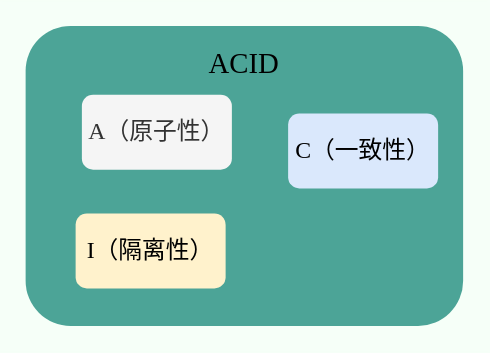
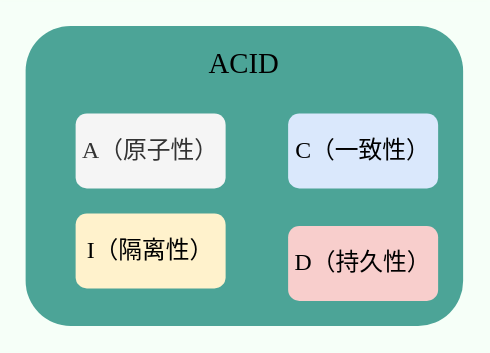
node "A（原子性）": moved (157, 132) -> (151, 151)
node "D（持久性）": added
